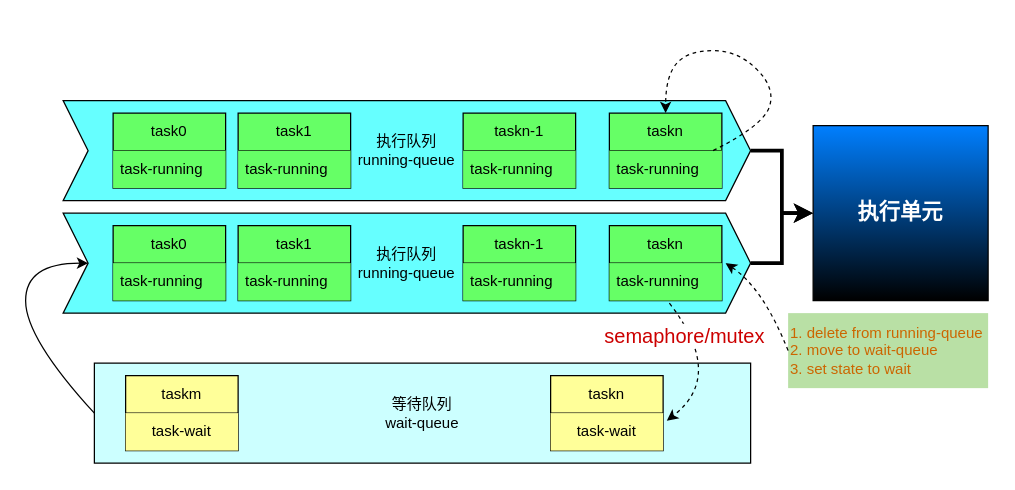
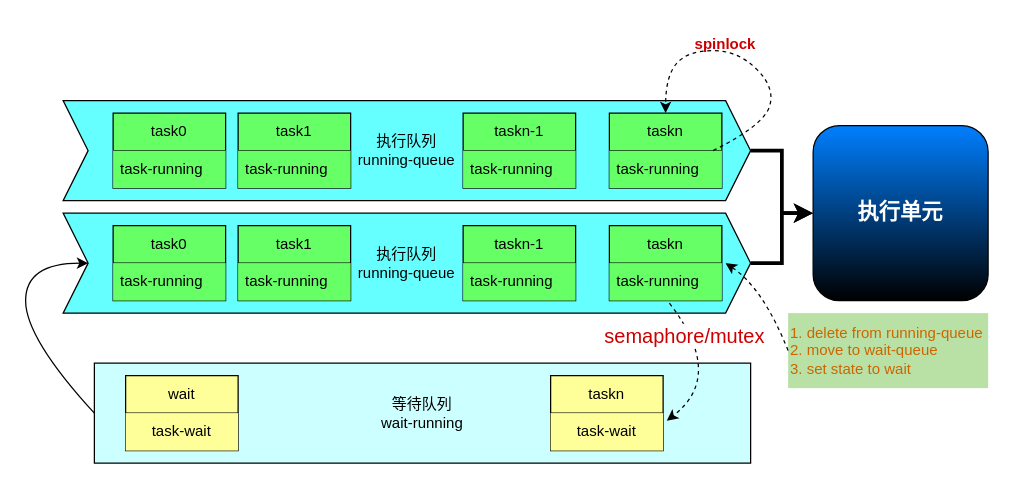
node "spinlock": added
node "执行单元": shape rectangle -> rounded rectangle
node "taskm": label "taskm" -> "wait"
node "等待队列 wait-queue": label "等待队列 wait-queue" -> "等待队列 wait-running"
